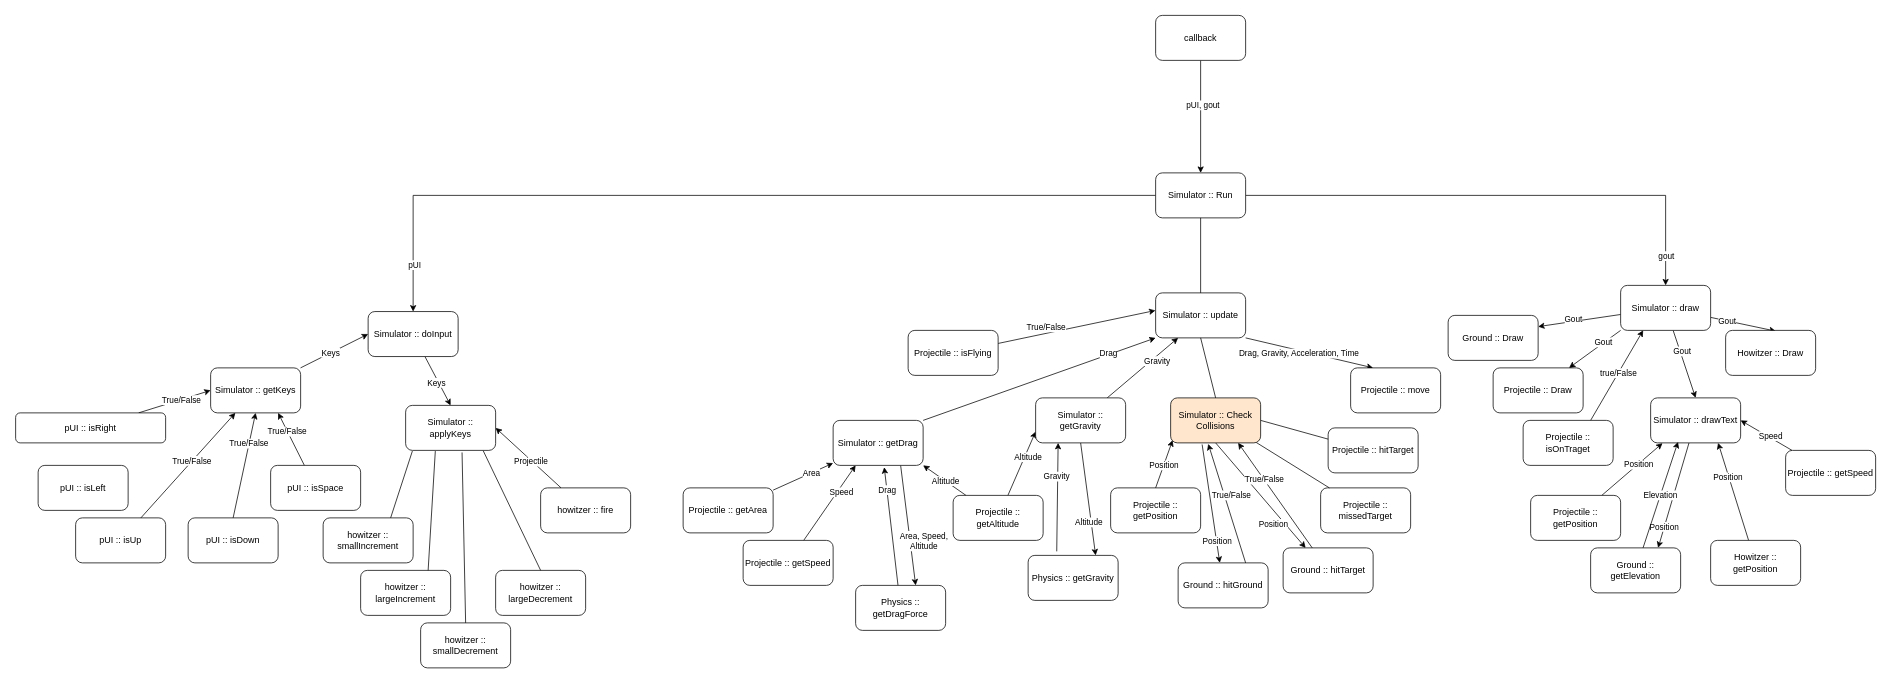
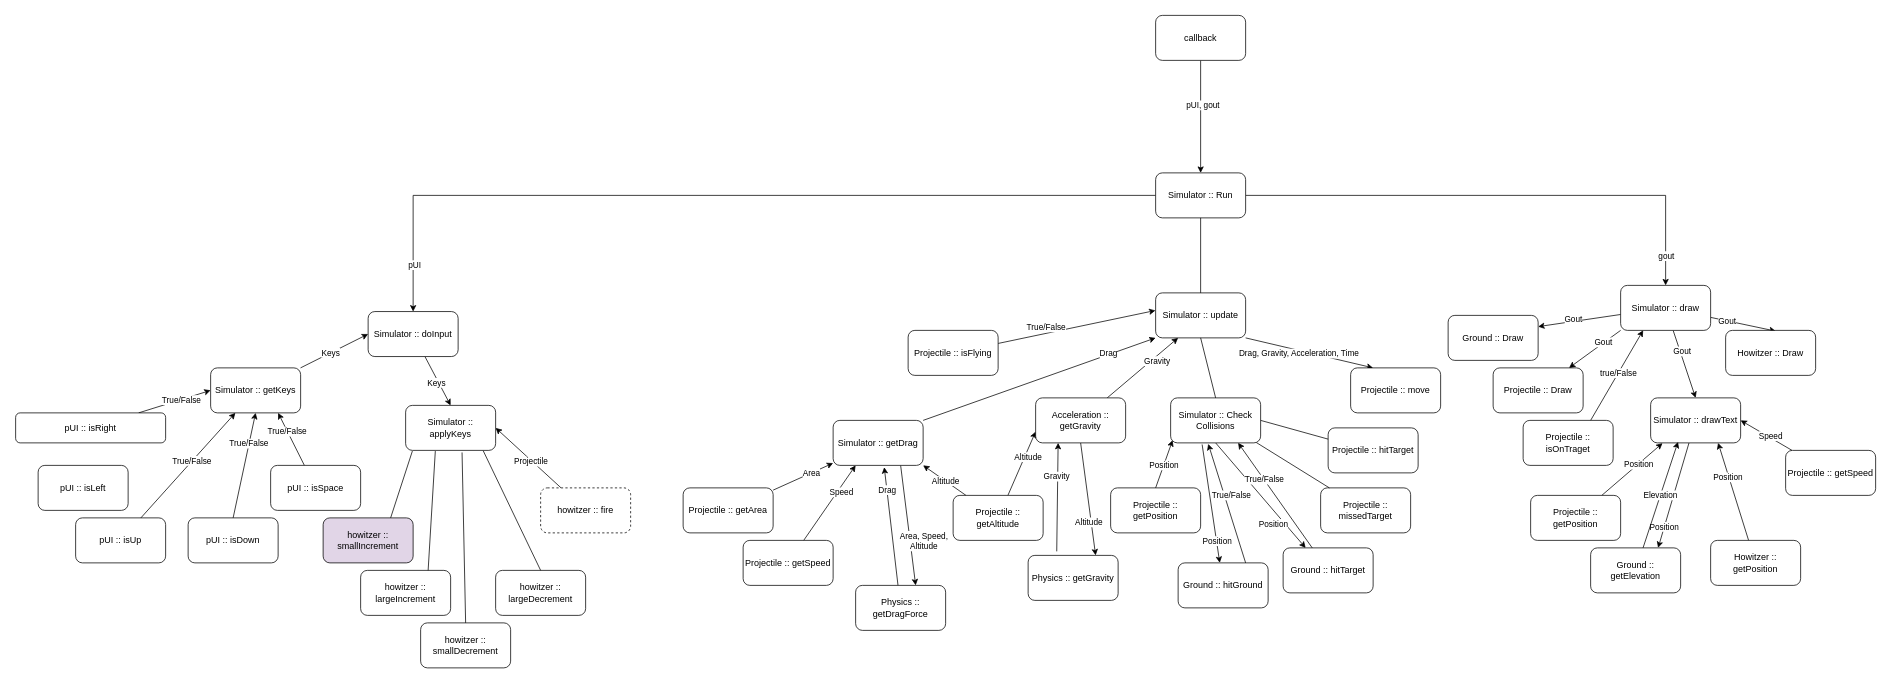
node "Simulator :: getGravity": label "Simulator :: getGravity" -> "Acceleration :: getGravity"
node "Simulator :: Check Collisions": fillcolor #ffe6cc -> #ffffff
node "howitzer :: fire": style solid -> dashed
node "howitzer :: smallIncrement": fillcolor #ffffff -> #e1d5e7
